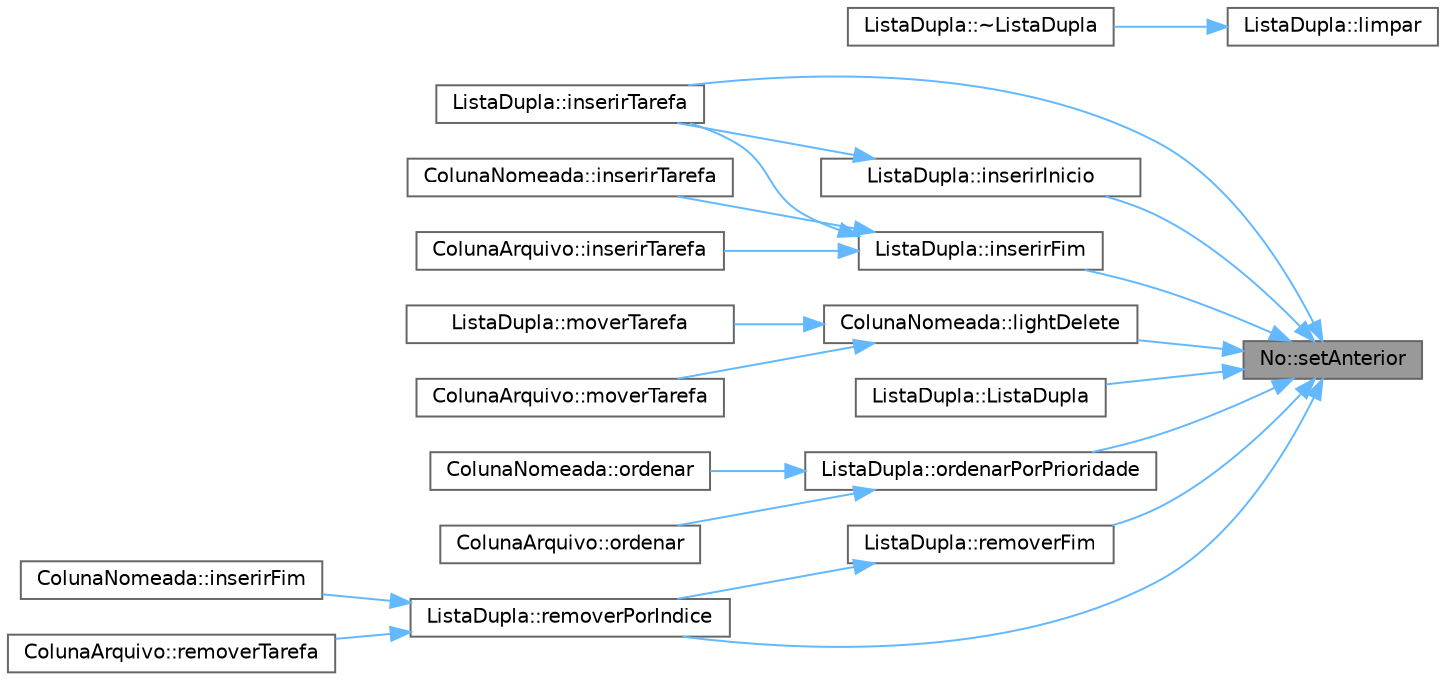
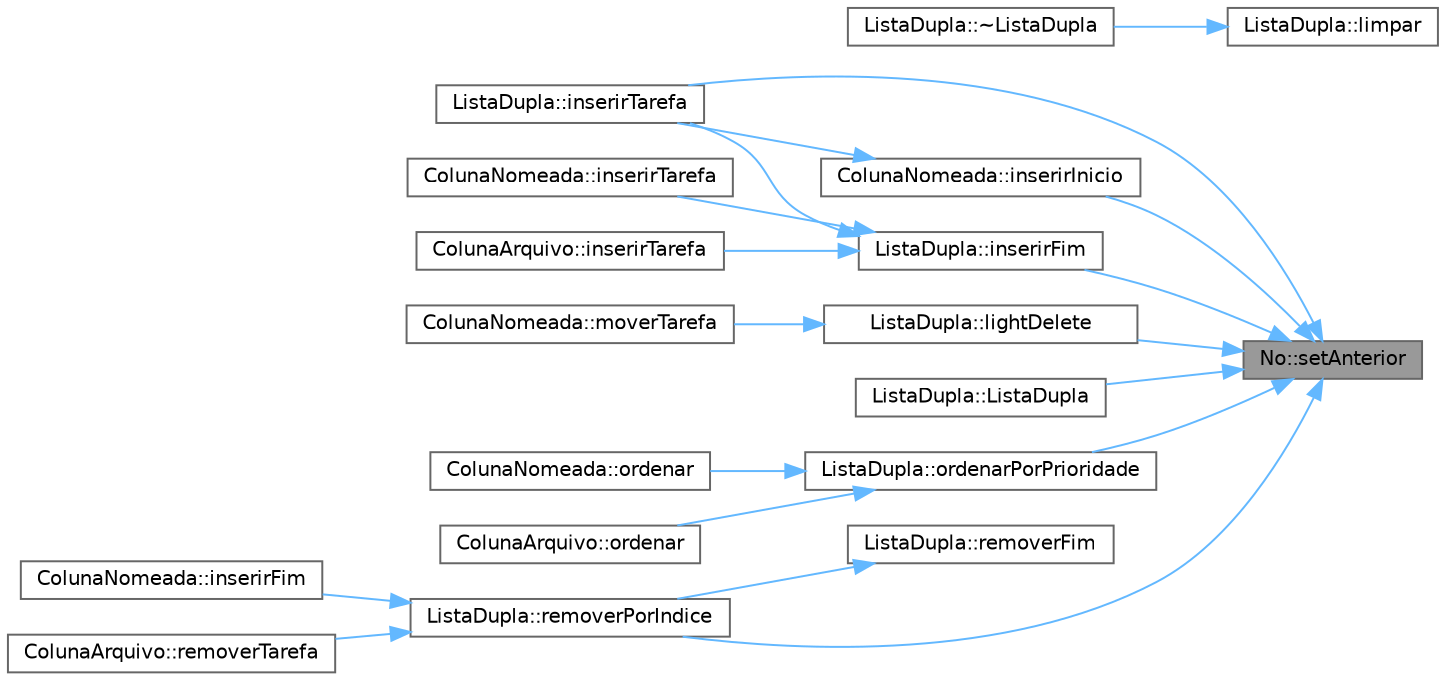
node "ListaDupla::inserirInicio": label "ListaDupla::inserirInicio" -> "ColunaNomeada::inserirInicio"
node "ListaDupla::moverTarefa": label "ListaDupla::moverTarefa" -> "ColunaNomeada::moverTarefa"
node "ColunaNomeada::lightDelete": label "ColunaNomeada::lightDelete" -> "ListaDupla::lightDelete"
node "ColunaArquivo::moverTarefa": removed
edge "ListaDupla::removerFim" -> "No::setAnterior": removed
